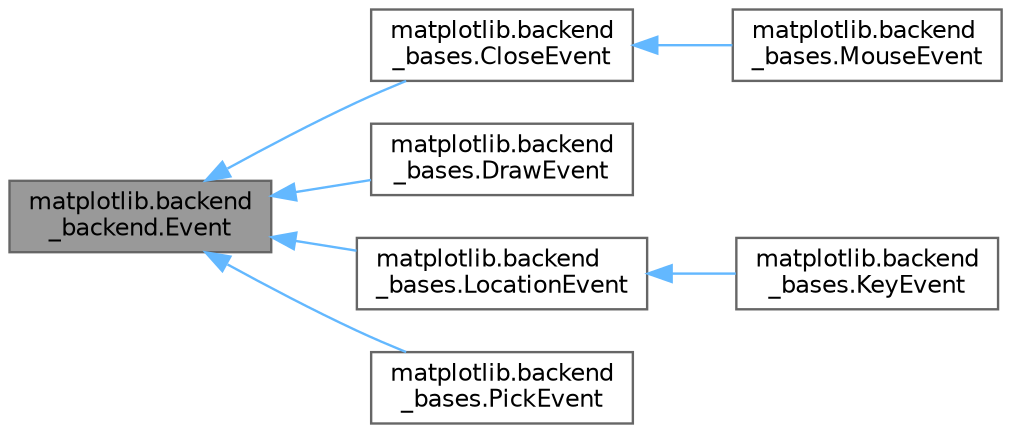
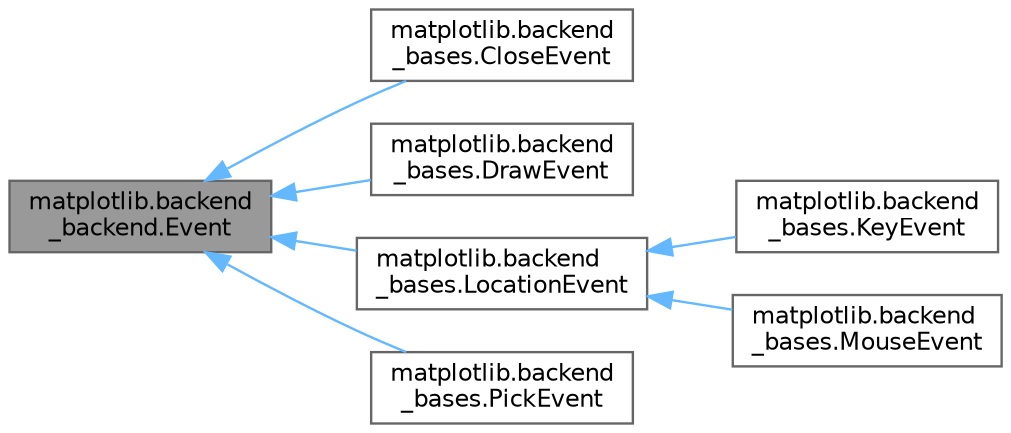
edge "matplotlib.backend _bases.MouseEvent" -> "matplotlib.backend _bases.CloseEvent": now "matplotlib.backend _bases.MouseEvent" -> "matplotlib.backend _bases.LocationEvent"
